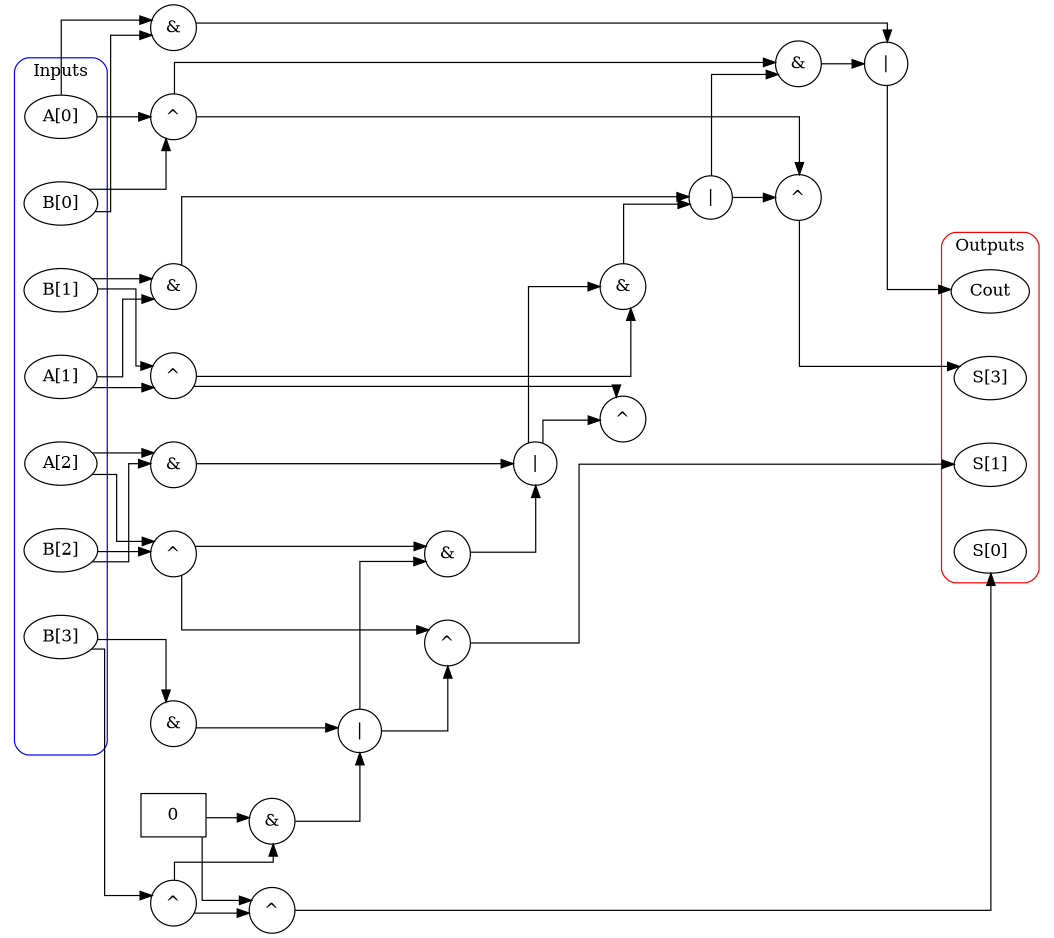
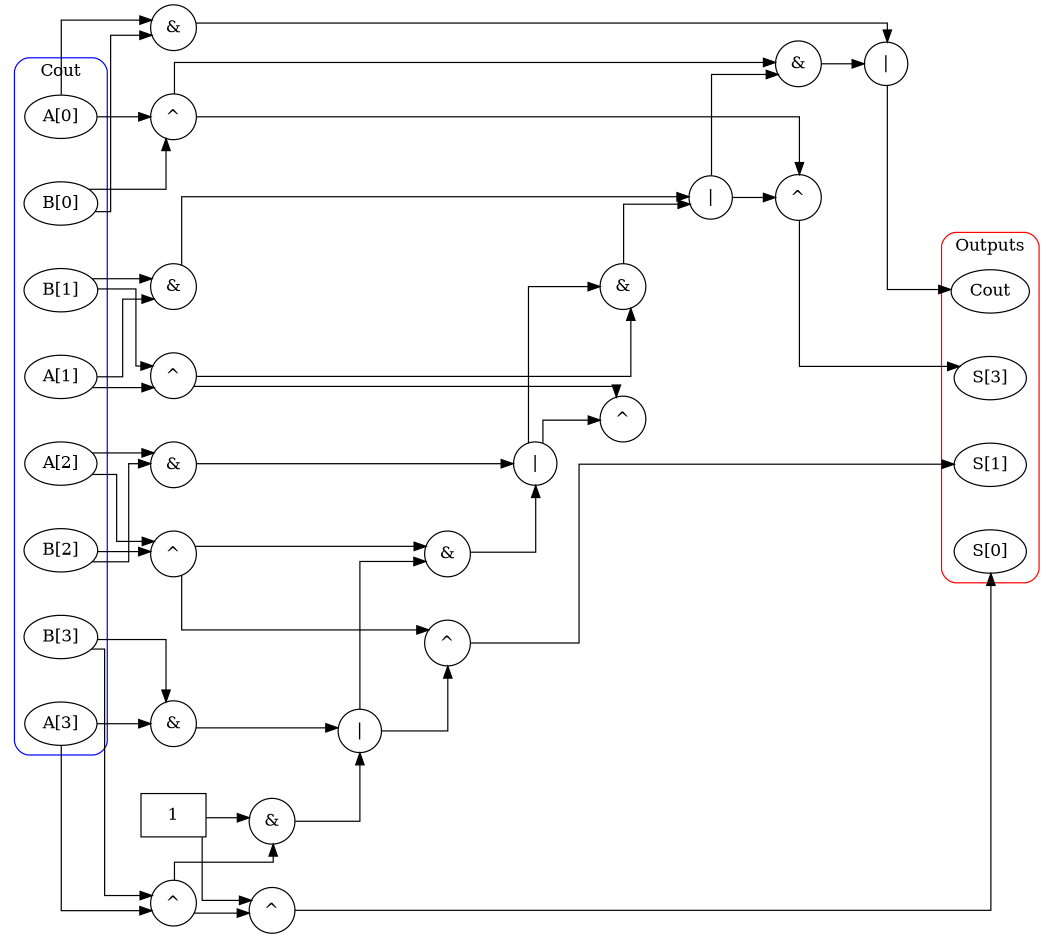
cluster "Inputs": label "Inputs" -> "Cout"
node "A[3]": added
node "0": label "0" -> "1"
